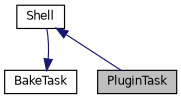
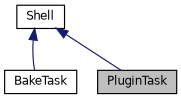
edge "Shell" -> "BakeTask": reversed
